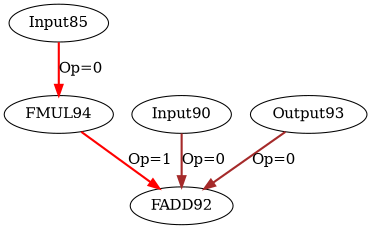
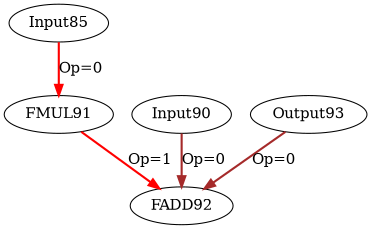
node "FMUL94": label "FMUL94" -> "FMUL91"
